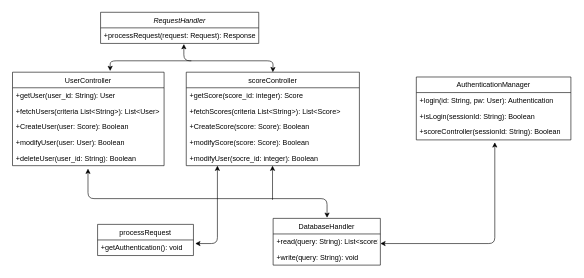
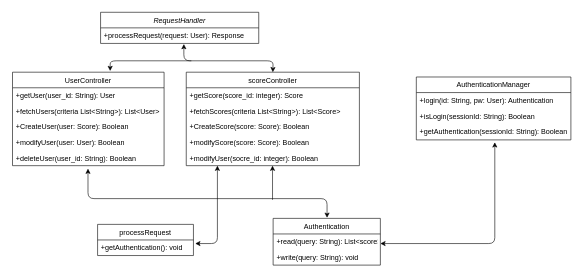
node "+processRequest(request: Request): Response": label "+processRequest(request: Request): Response" -> "+processRequest(request: User): Response"
node "+scoreController(sessionId: String): Boolean": label "+scoreController(sessionId: String): Boolean" -> "+getAuthentication(sessionId: String): Boolean"
node "DatabaseHandler": label "DatabaseHandler" -> "Authentication"
